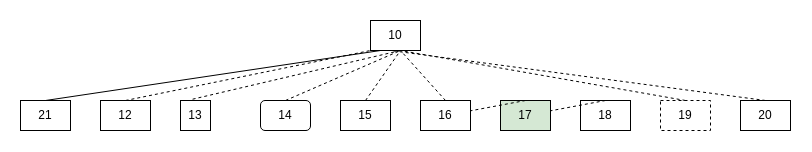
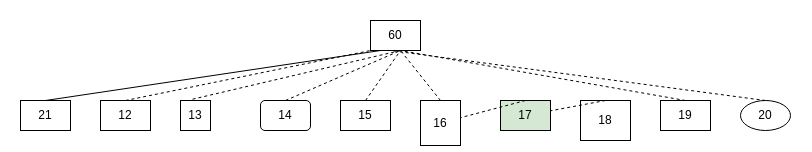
node "10": label "10" -> "60"
node "16": size 50x30 -> 40x45
node "18": size 50x30 -> 50x40
node "19": style dashed -> solid
node "20": shape rectangle -> ellipse
